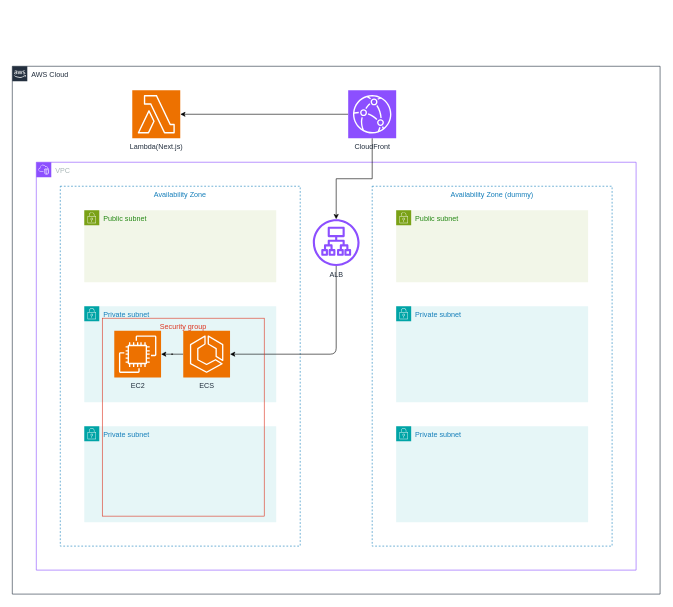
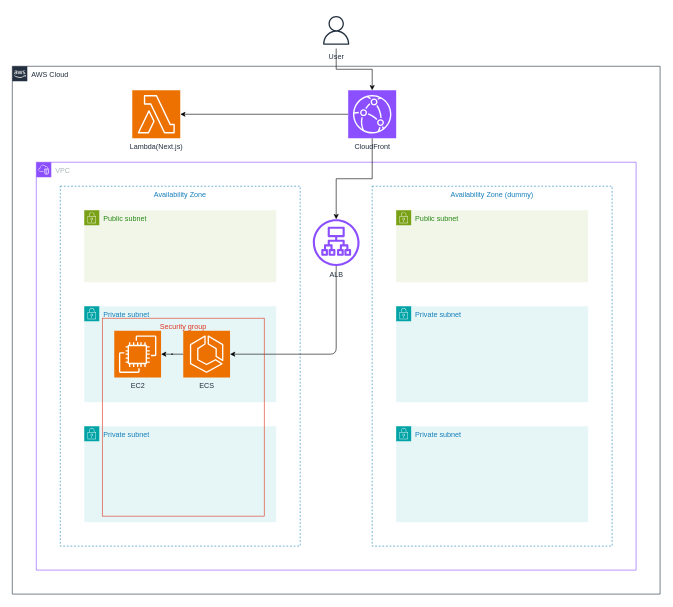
node "User": added
edge "User" -> "CloudFront": added
